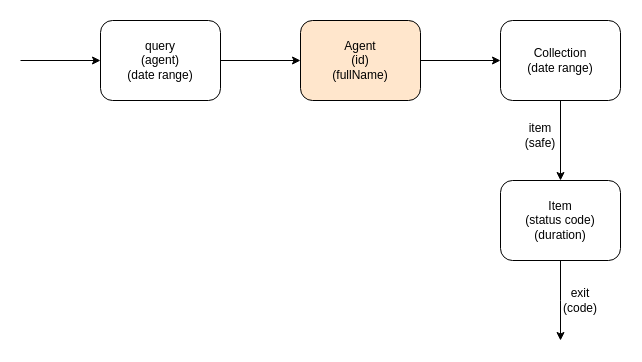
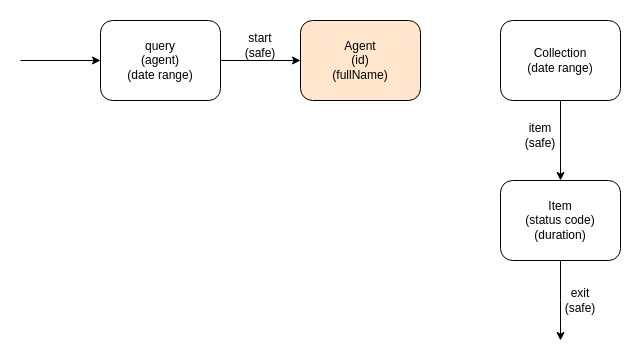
node "start (safe)": added
edge "Agent (id) (fullName)" -> "Collection (date range)": removed
node "exit (code)": label "exit (code)" -> "exit (safe)"
